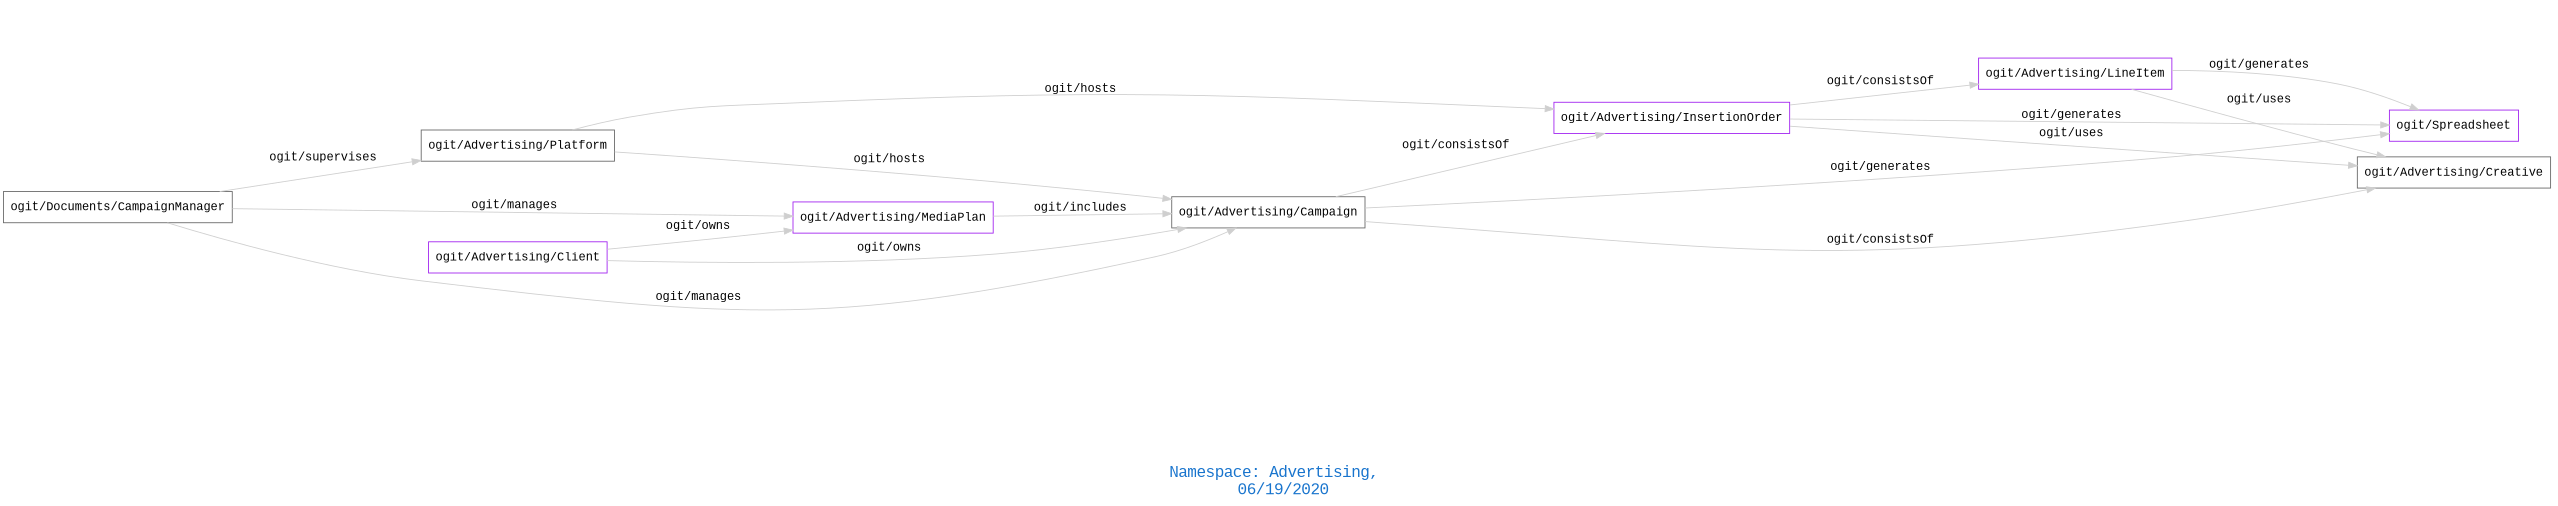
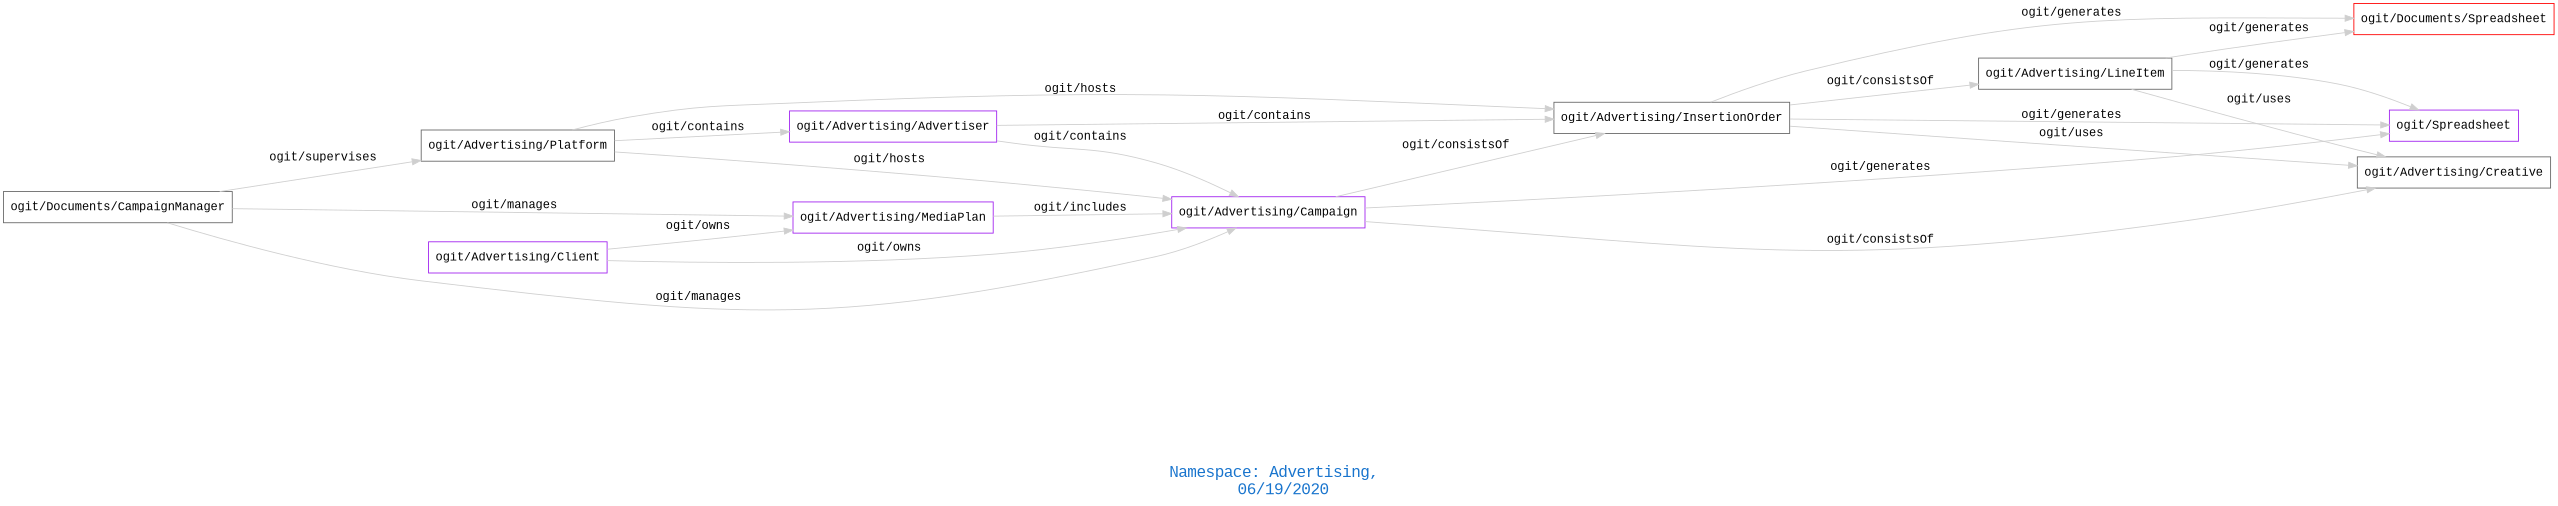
node "ogit/Documents/Spreadsheet": added
node "ogit/Advertising/LineItem": color purple -> gray40
node "ogit/Advertising/InsertionOrder": color purple -> gray40
node "ogit/Advertising/Advertiser": added
node "ogit/Advertising/Campaign": color gray40 -> purple
